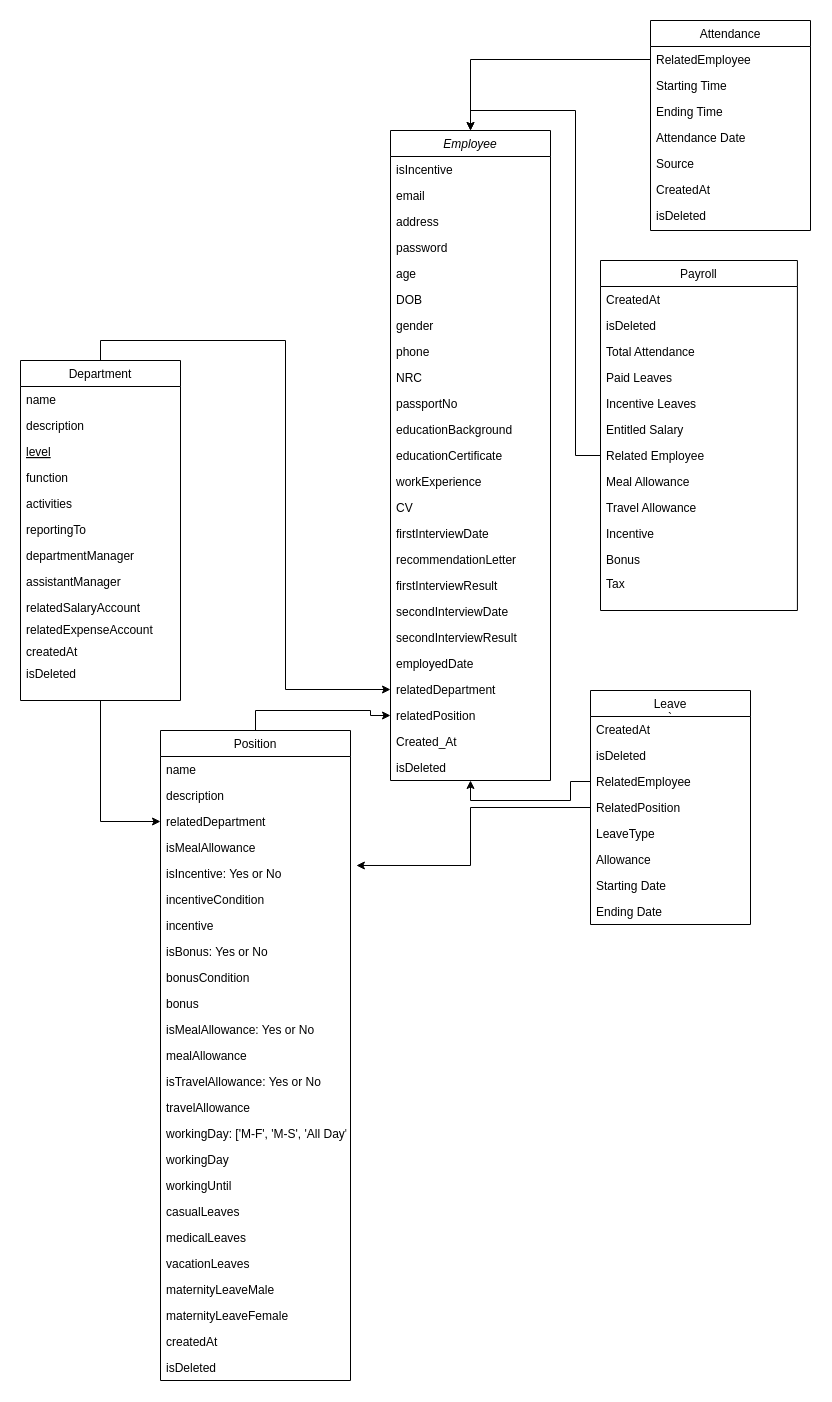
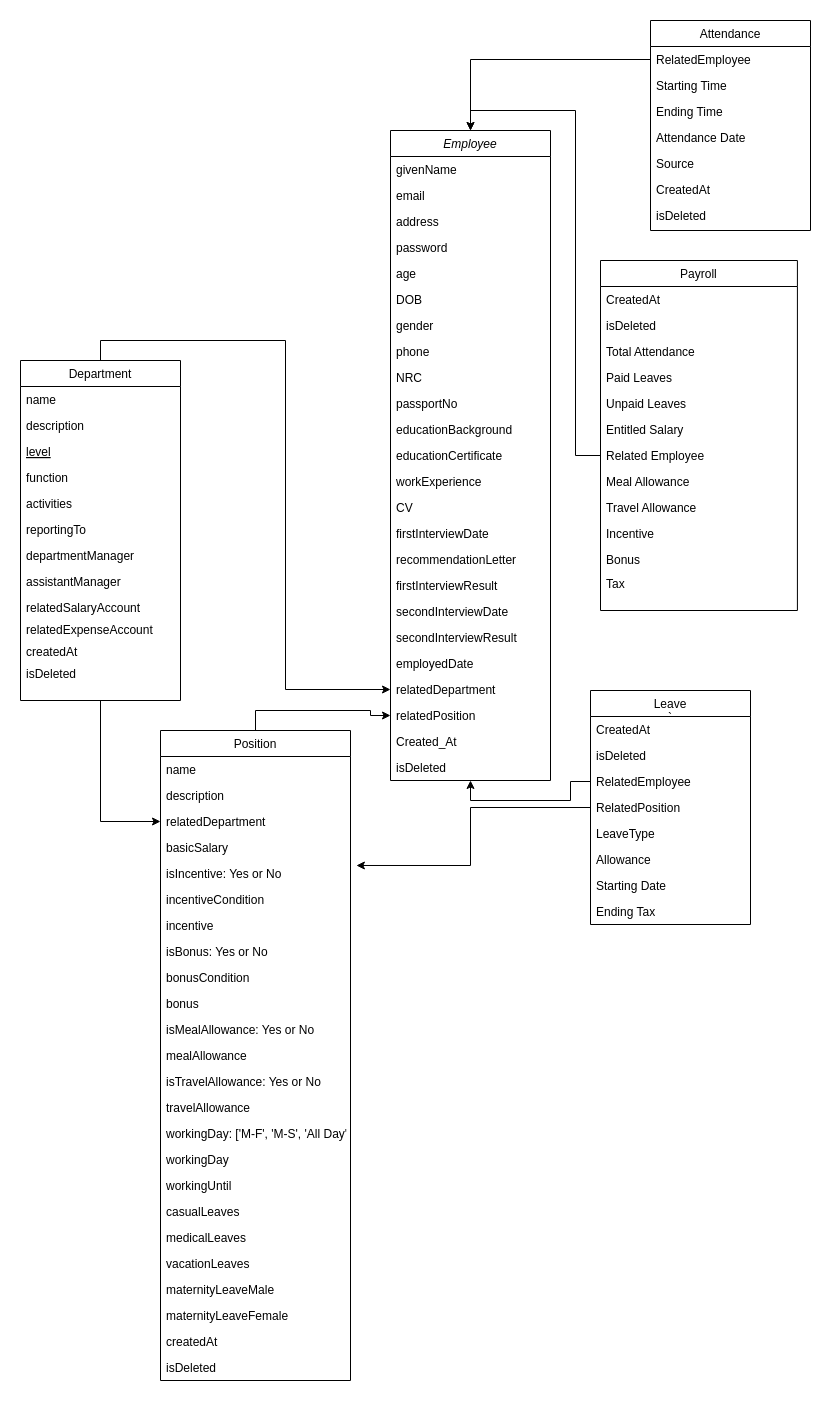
node "isIncentive": label "isIncentive" -> "givenName"
node "Incentive Leaves": label "Incentive Leaves" -> "Unpaid Leaves"
node "isMealAllowance": label "isMealAllowance" -> "basicSalary"
node "Ending Date": label "Ending Date" -> "Ending Tax"
